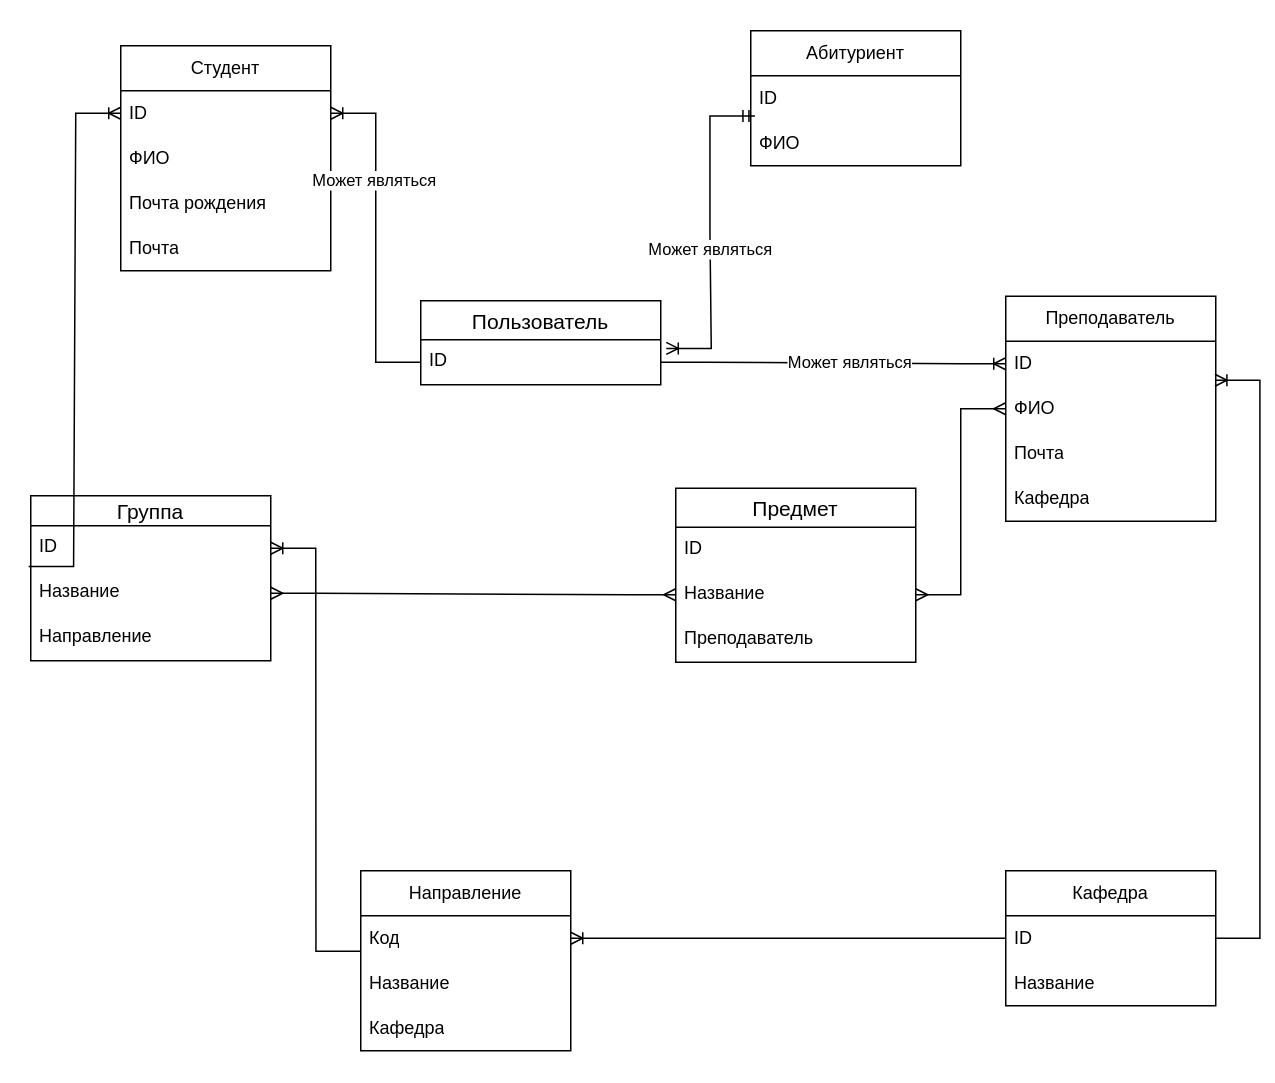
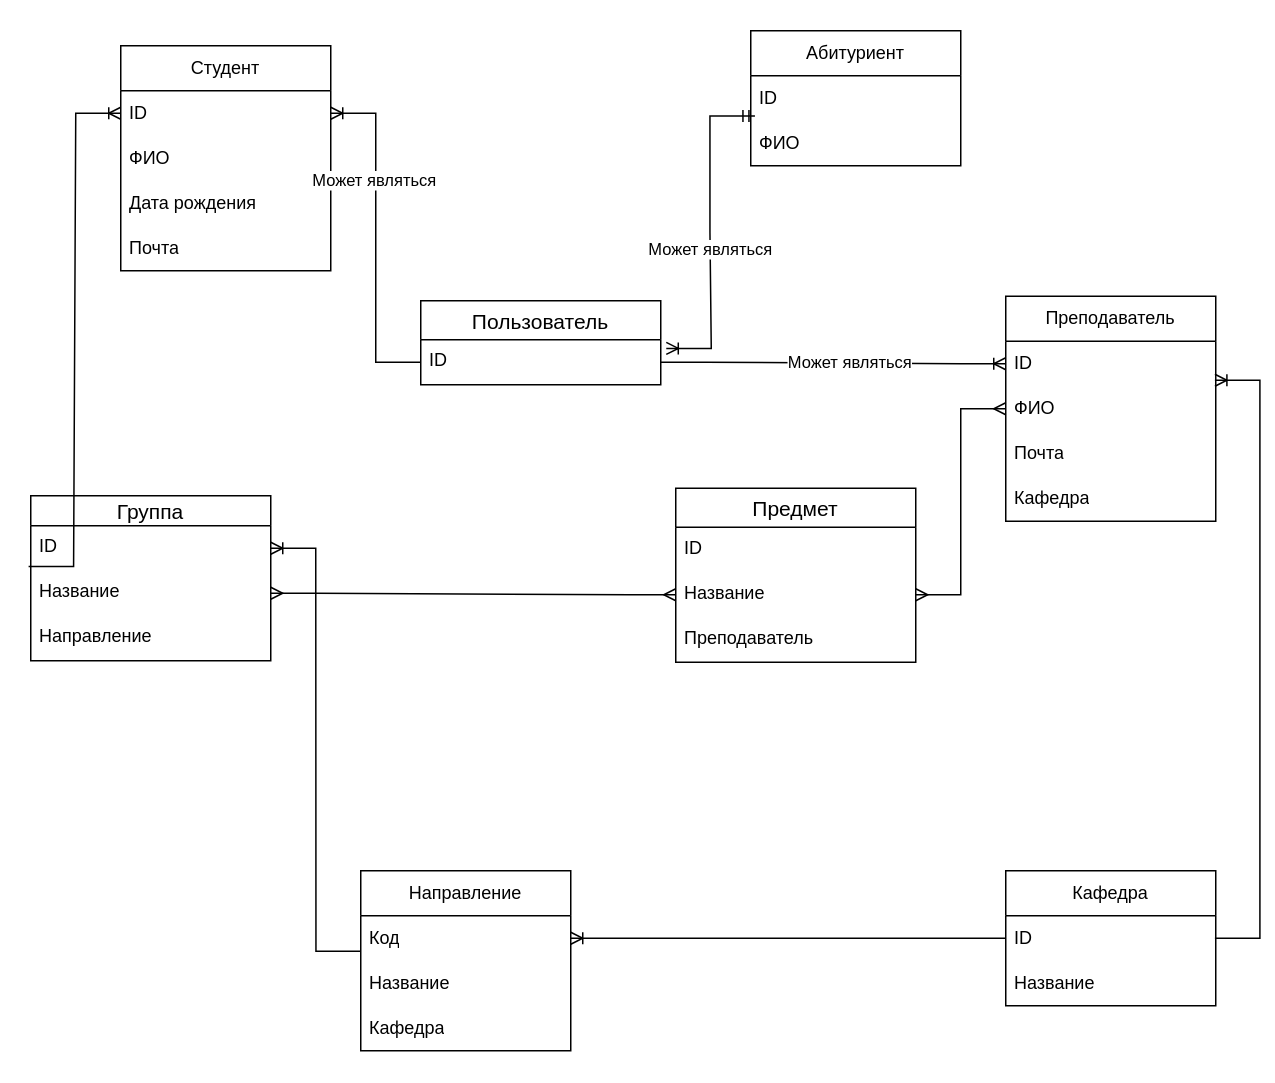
node "Почта рождения": label "Почта рождения" -> "Дата рождения"
